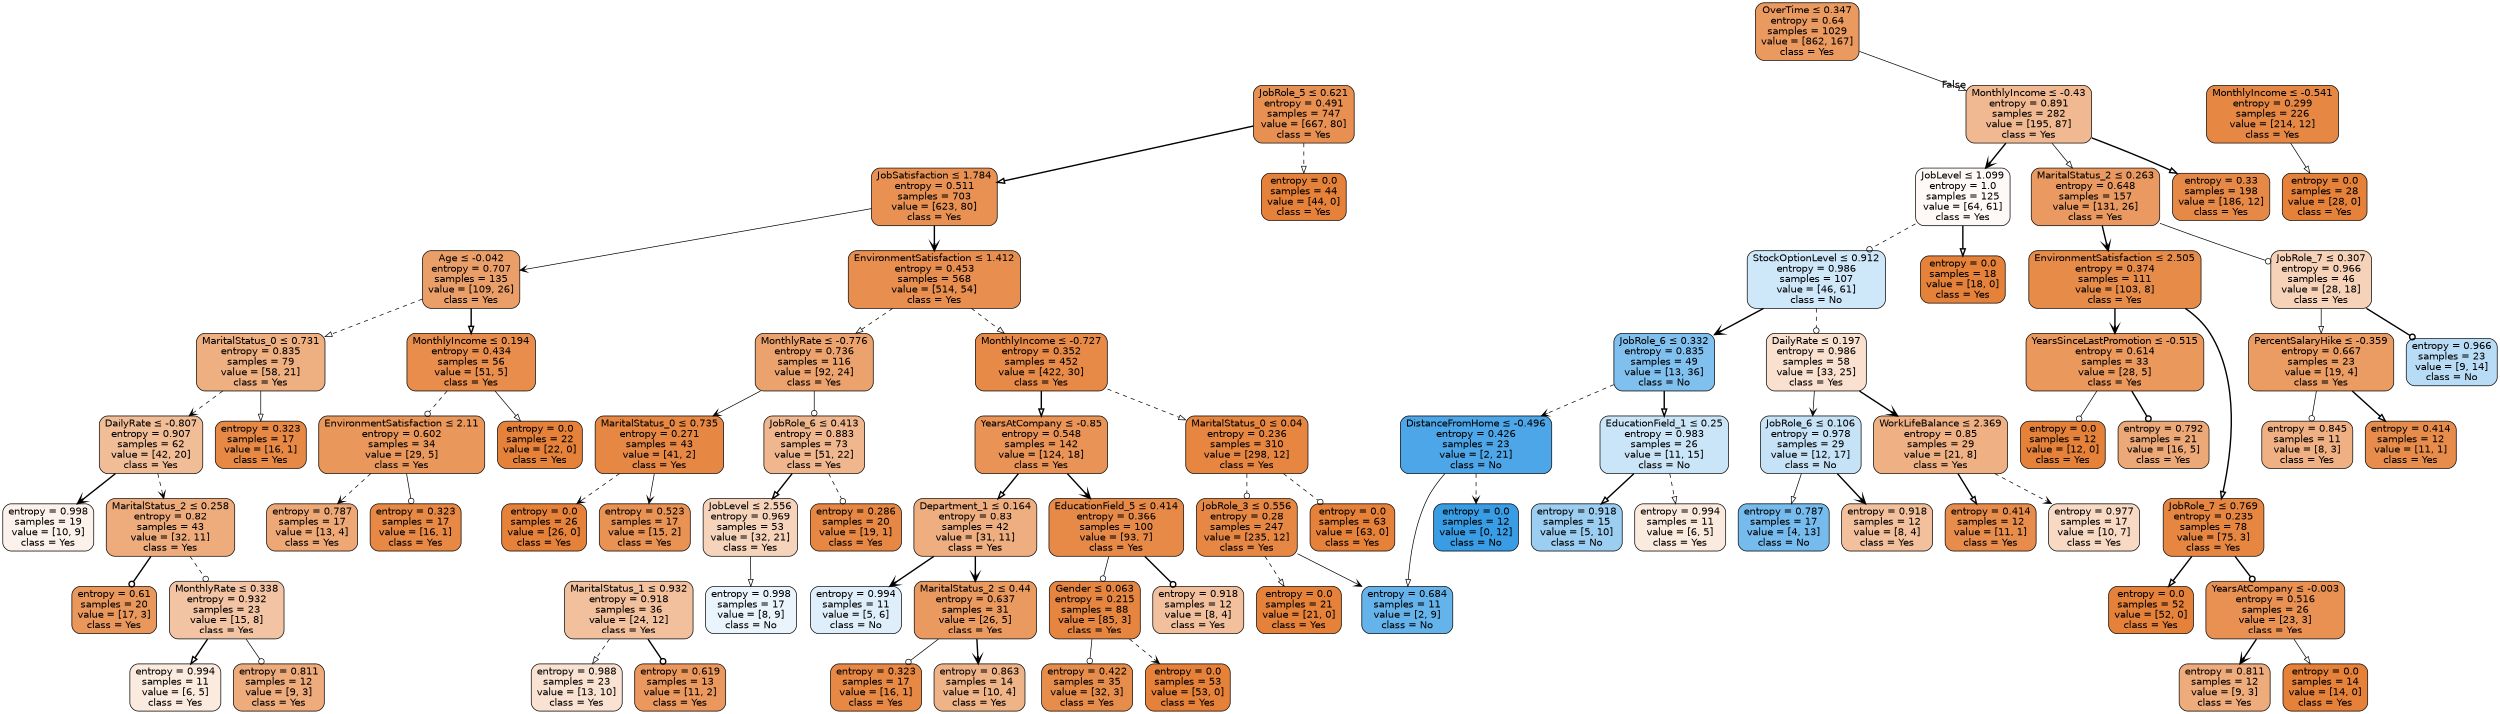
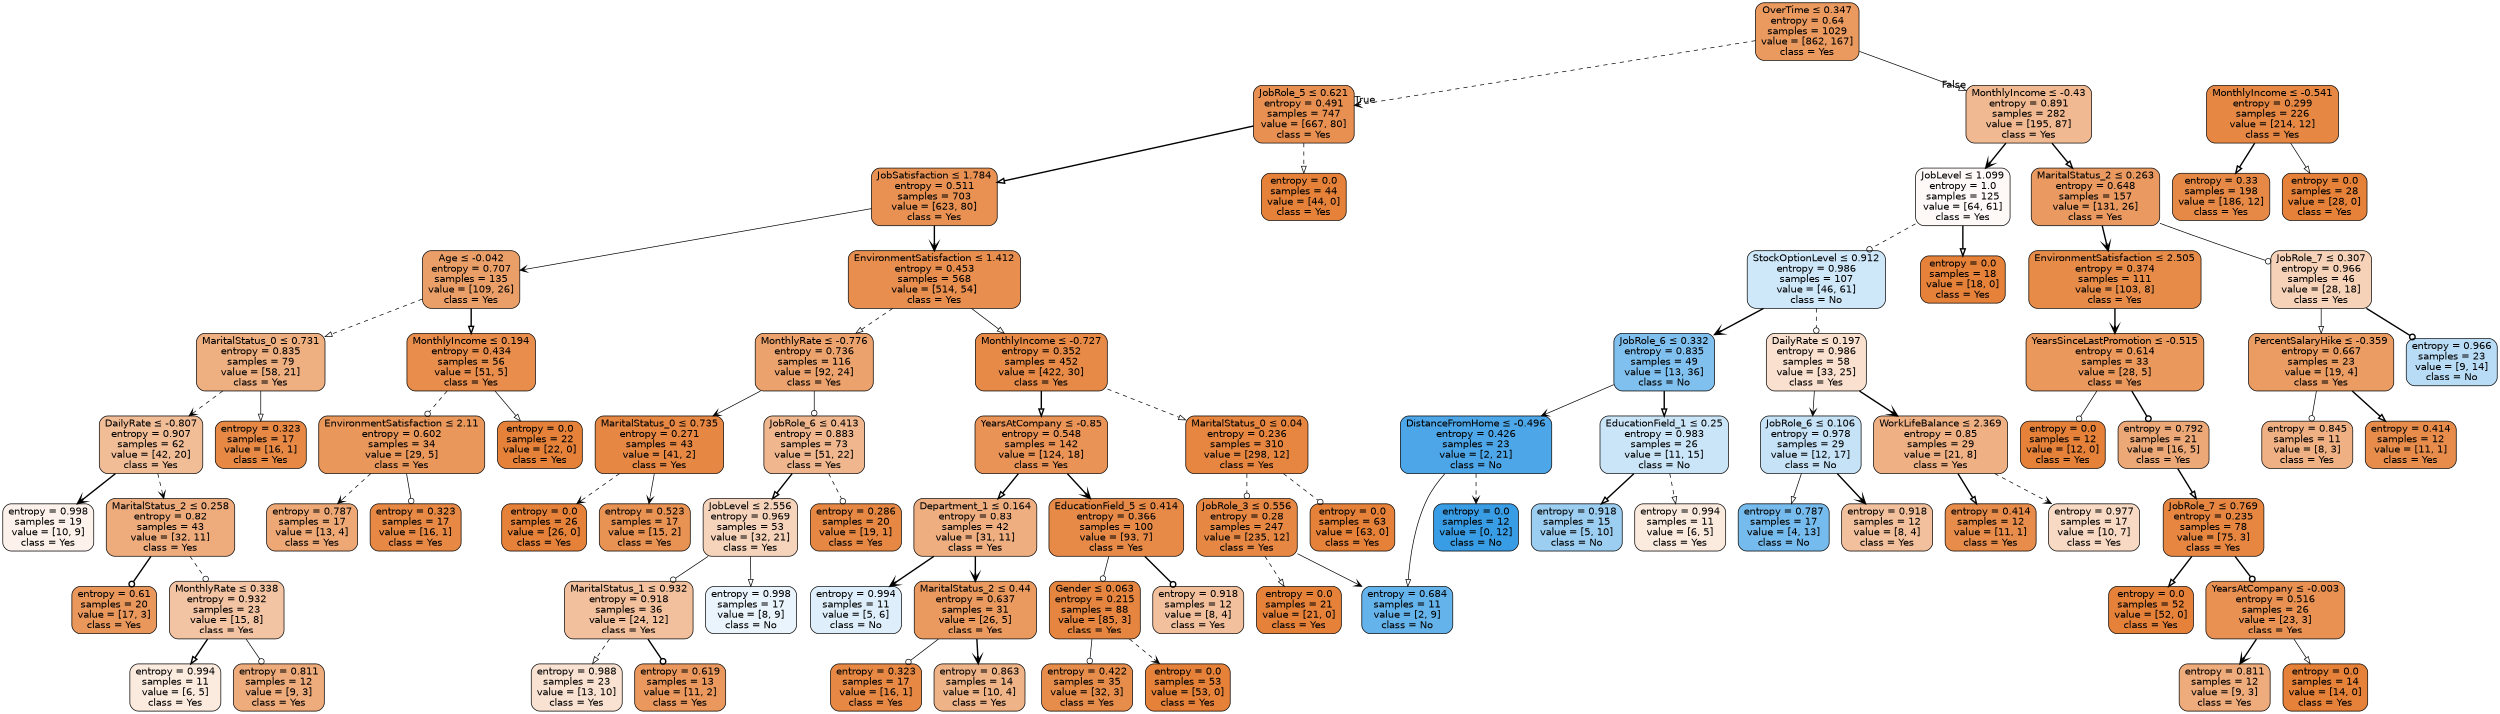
edge "OverTime ≤ 0.347" -> "JobRole_5 ≤ 0.621": added
edge "MonthlyIncome ≤ -0.43" -> "MaritalStatus_2 ≤ 0.263": style solid -> bold
edge "MonthlyIncome ≤ -0.43" -> "entropy = 0.33": now "MonthlyIncome ≤ -0.541" -> "entropy = 0.33"
edge "EnvironmentSatisfaction ≤ 1.412" -> "MonthlyIncome ≤ -0.727": style dashed -> solid
edge "EnvironmentSatisfaction ≤ 2.505" -> "JobRole_7 ≤ 0.769": now "entropy = 0.792" -> "JobRole_7 ≤ 0.769"
edge "JobRole_6 ≤ 0.332" -> "DistanceFromHome ≤ -0.496": style dashed -> solid
edge "JobLevel ≤ 2.556" -> "MaritalStatus_1 ≤ 0.932": added
